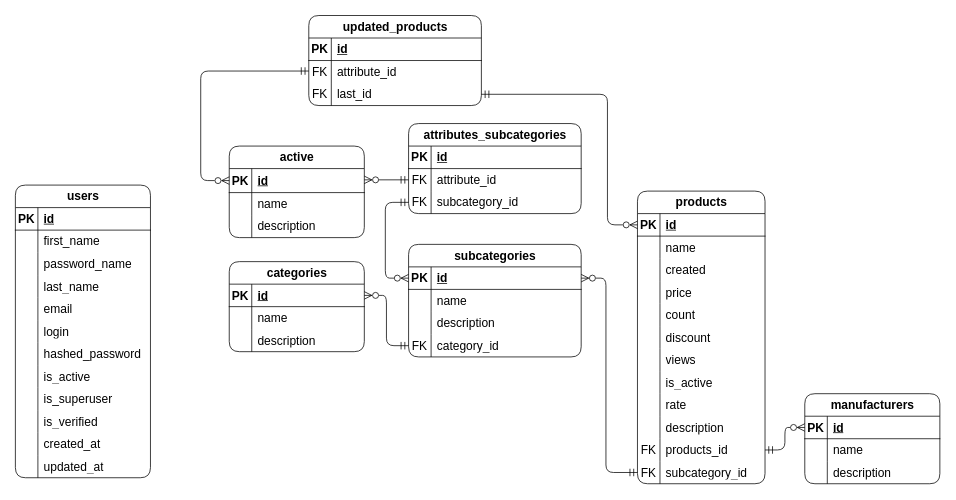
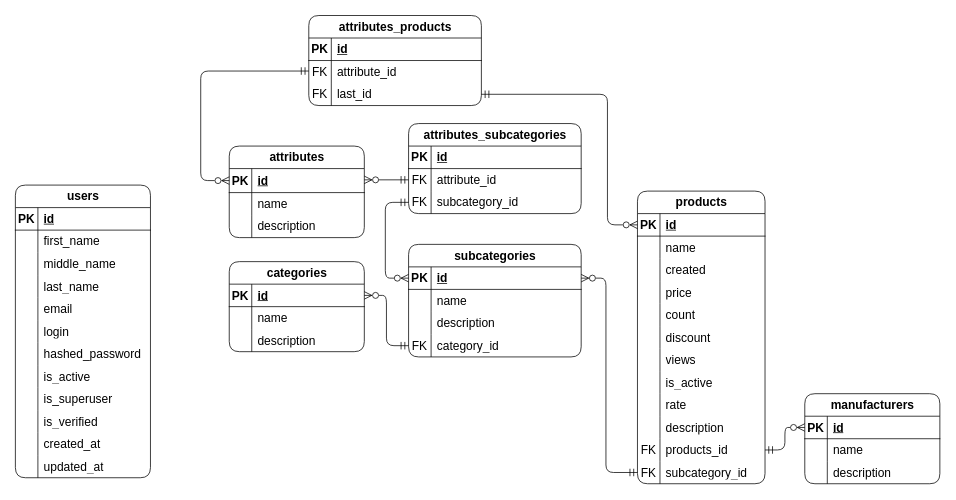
node "updated_products": label "updated_products" -> "attributes_products"
node "active": label "active" -> "attributes"
node "password_name": label "password_name" -> "middle_name"
